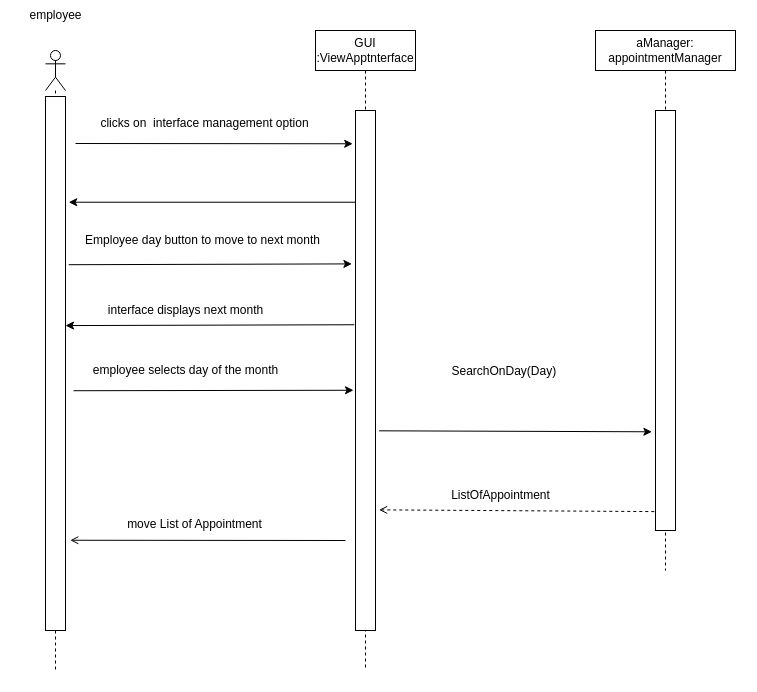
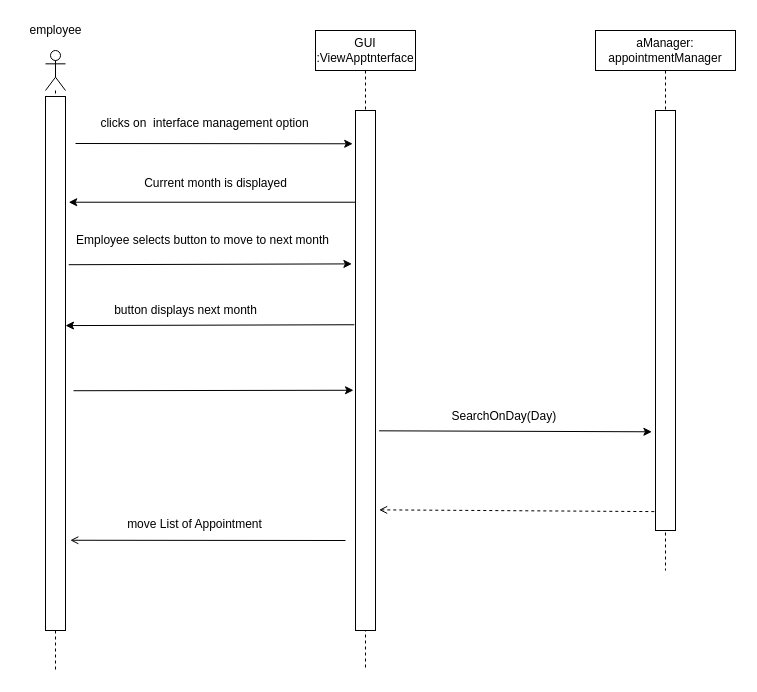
node "employee": moved (56, 16) -> (56, 31)
node "Current month is displayed": added
node "Employee day button to move to next month": label "Employee day button to move to next month" -> "Employee selects button to move to next month"
node "interface displays next month": label "interface displays next month" -> "button displays next month"
node "employee selects day of the month": removed
node "SearchOnDay(Day)": moved (501, 372) -> (501, 417)
node "ListOfAppointment": removed
